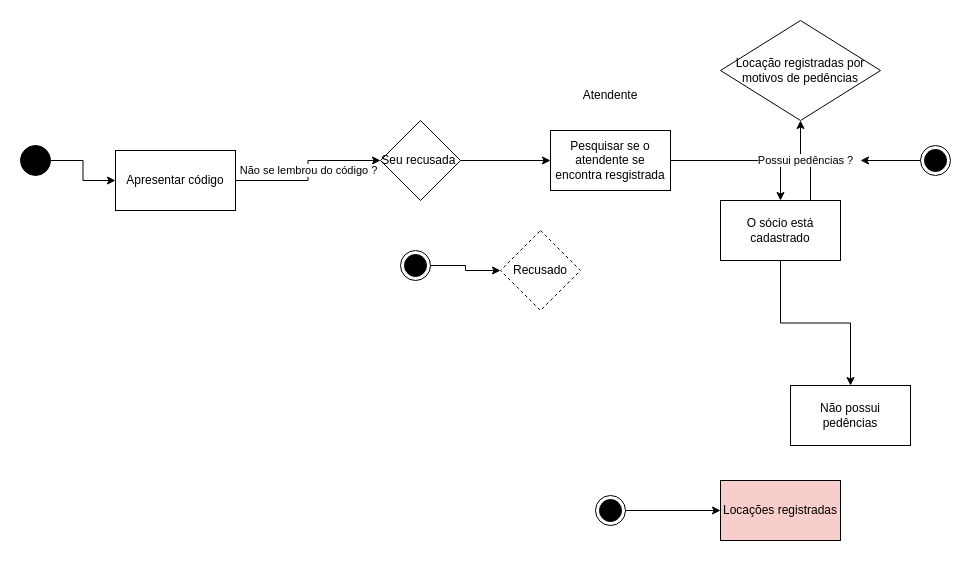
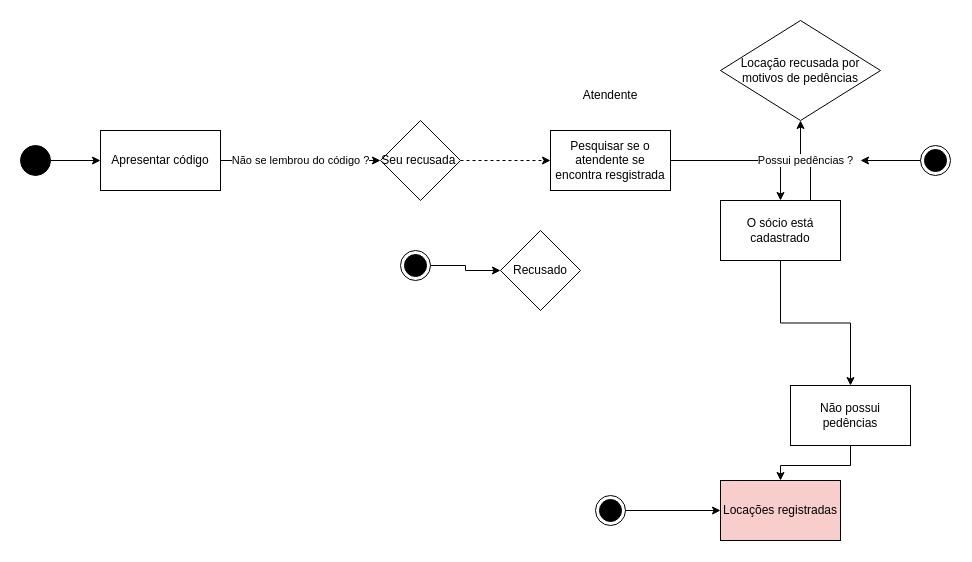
node "Locação registradas por motivos de pedências": label "Locação registradas por motivos de pedências" -> "Locação recusada por motivos de pedências"
edge "Seu recusada" -> "Pesquisar se o atendente se encontra resgistrada": style solid -> dashed
node "Apresentar código": moved (176, 181) -> (161, 161)
node "Recusado": style dashed -> solid
edge "Não possui pedências" -> "Locações registradas": added
